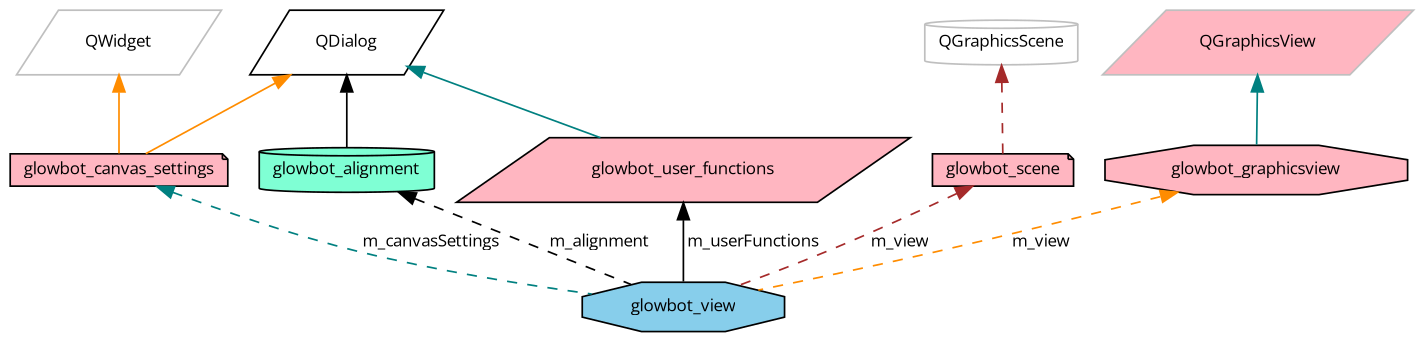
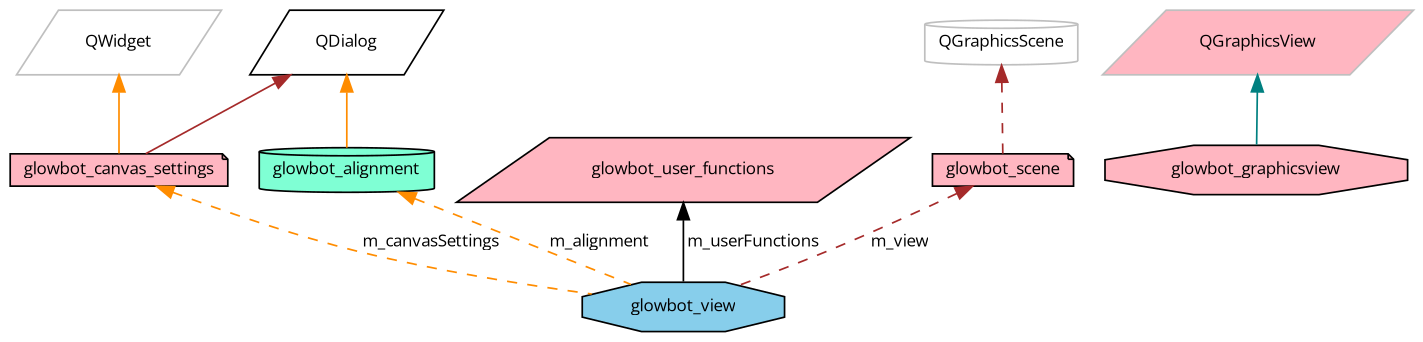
edge "glowbot_user_functions" -> "QDialog": removed
edge "glowbot_canvas_settings" -> "QDialog": color darkorange -> brown
edge "glowbot_alignment" -> "QDialog": color black -> darkorange
edge "glowbot_view" -> "glowbot_alignment": color black -> darkorange
edge "glowbot_view" -> "glowbot_graphicsview": removed, label "m_view"
edge "glowbot_view" -> "glowbot_canvas_settings": color teal -> darkorange
